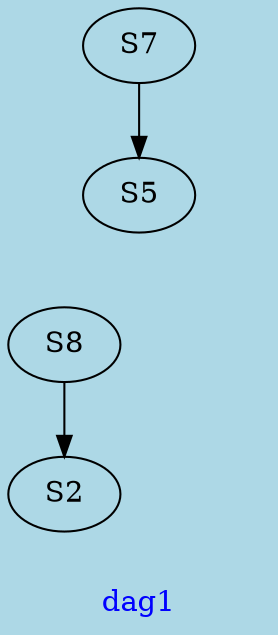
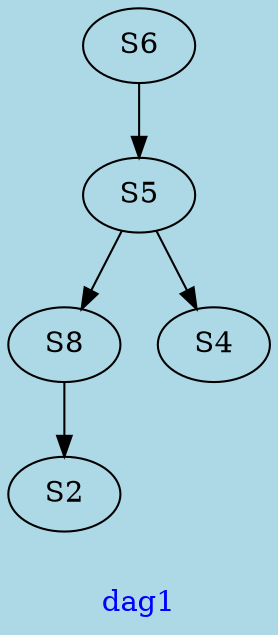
node "S7": label "S7" -> "S6"
edge "S5" -> "S8": added
node "S4": added
